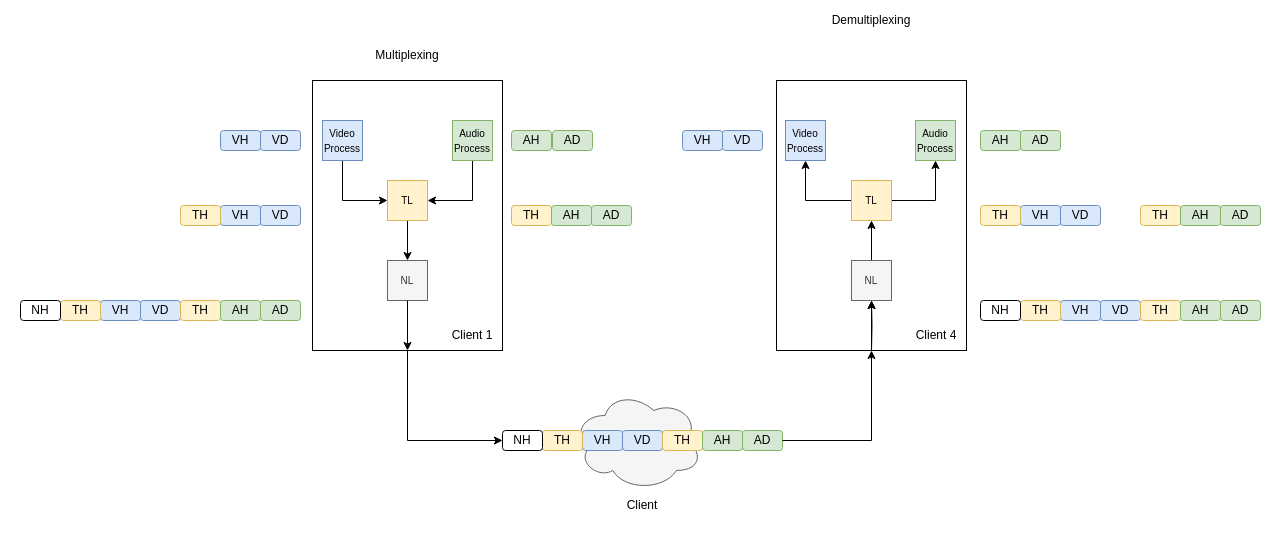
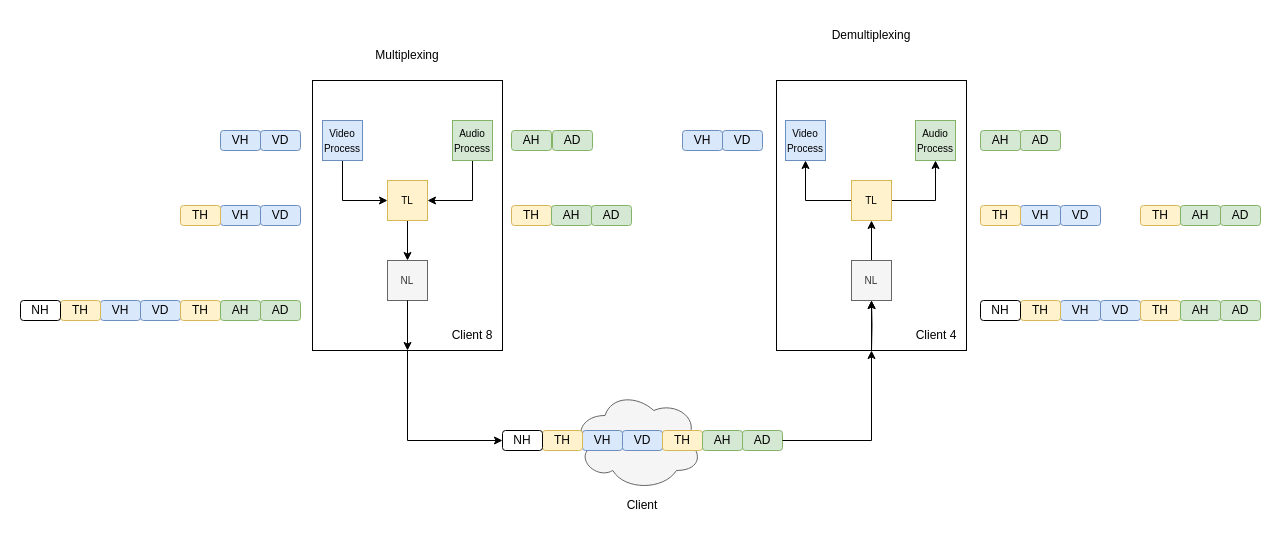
node "Demultiplexing": moved (872, 21) -> (872, 36)
node "Client 1": label "Client 1" -> "Client 8"
